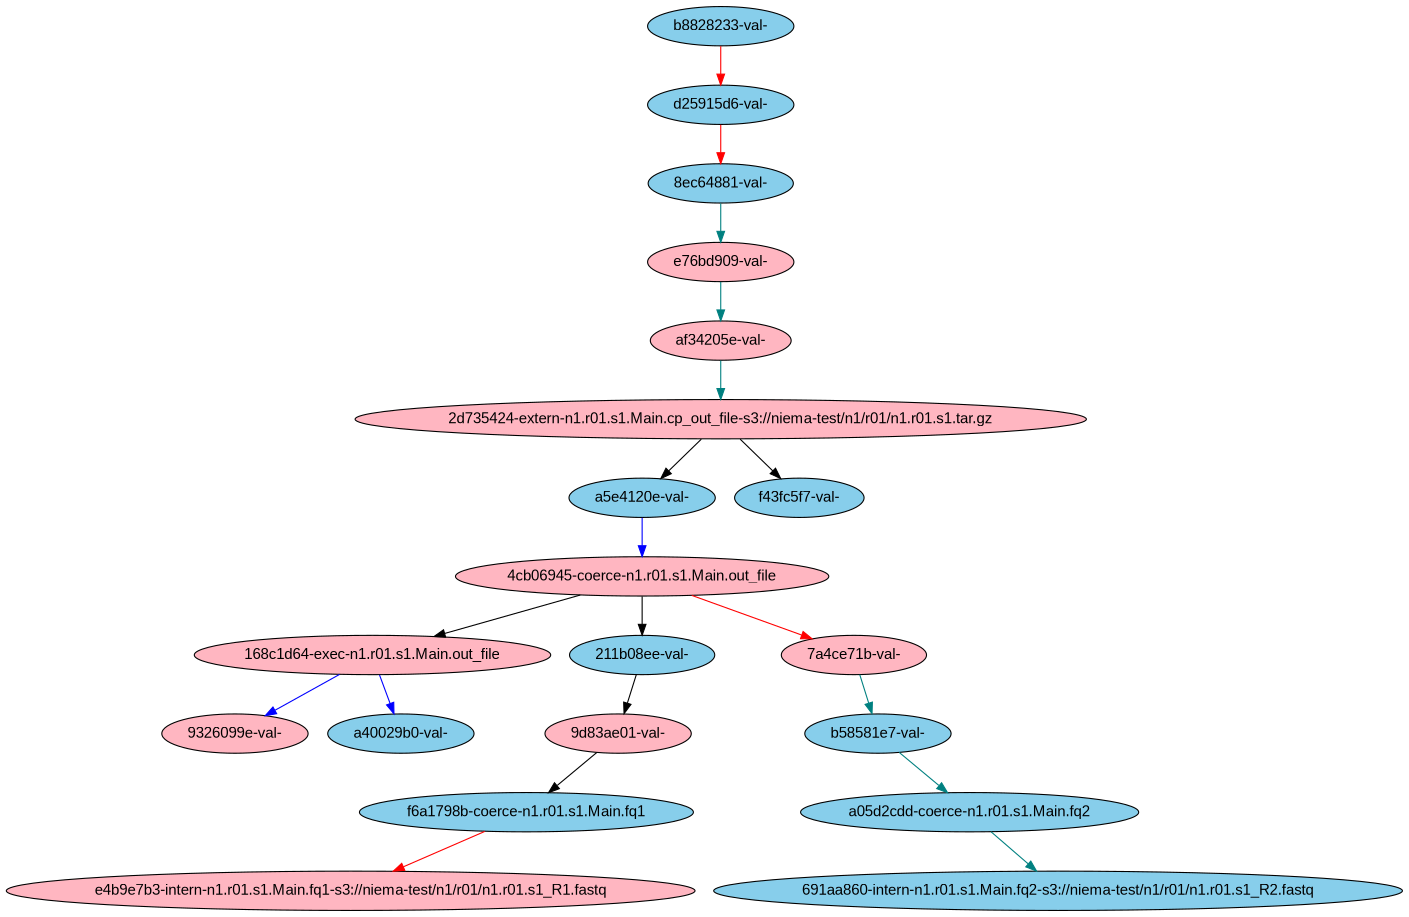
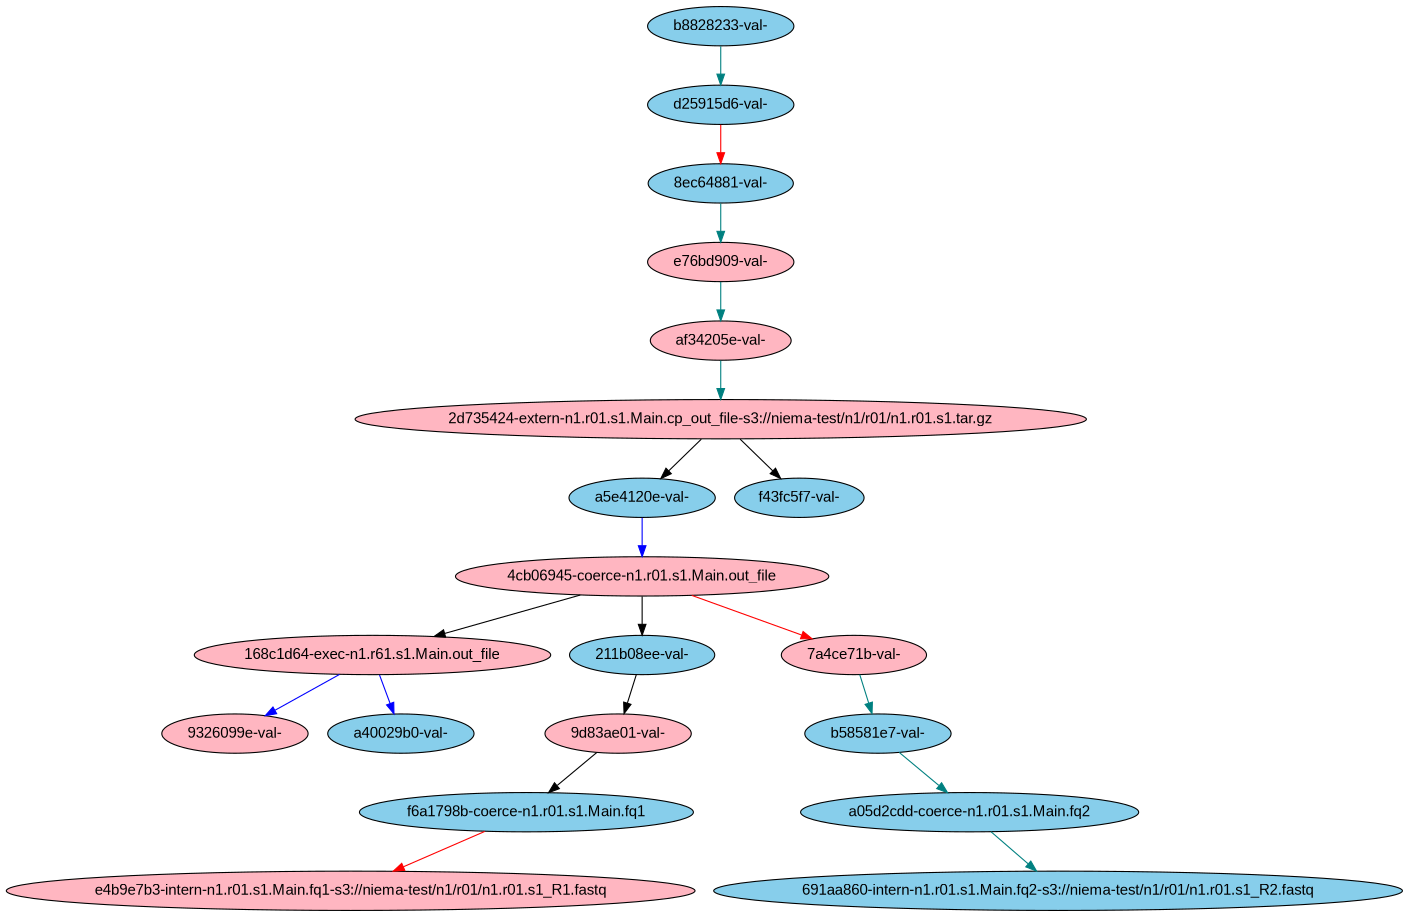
edge "b8828233-val-" -> "d25915d6-val-": color red -> teal
node "168c1d64-exec-n1.r01.s1.Main.out_file": label "168c1d64-exec-n1.r01.s1.Main.out_file" -> "168c1d64-exec-n1.r61.s1.Main.out_file"
